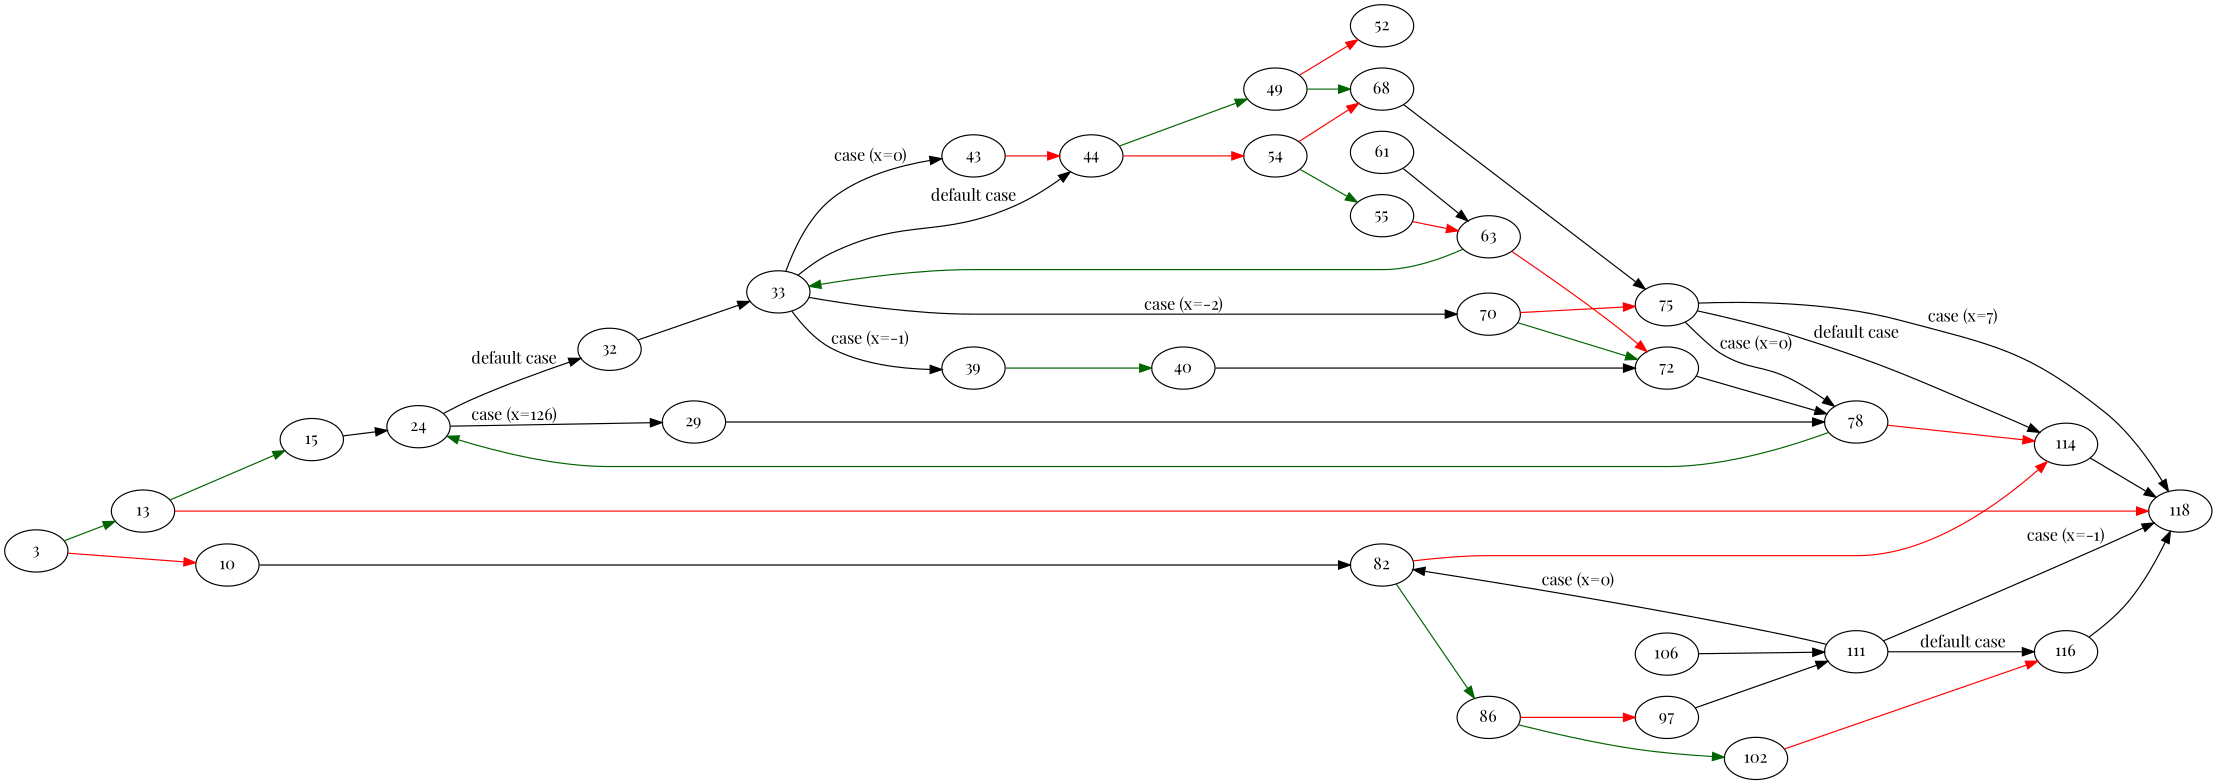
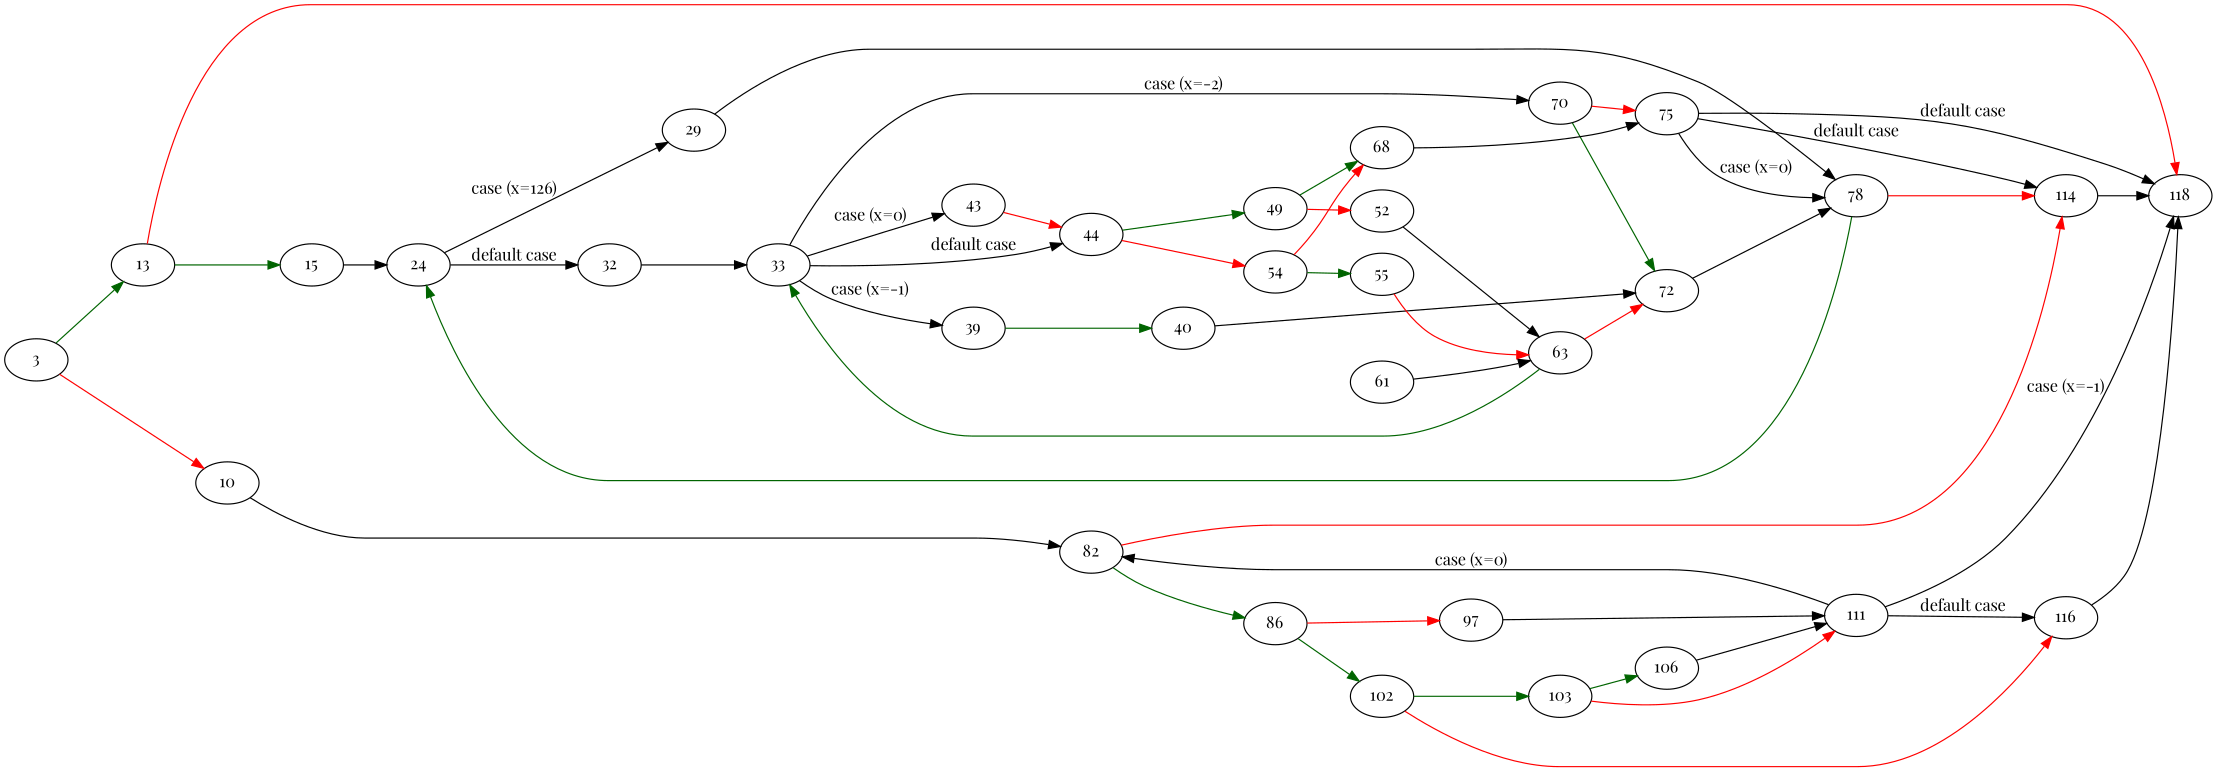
edge "52" -> "63": added
edge "75" -> "118": label "case (x=7)" -> "default case"
node "103": added
